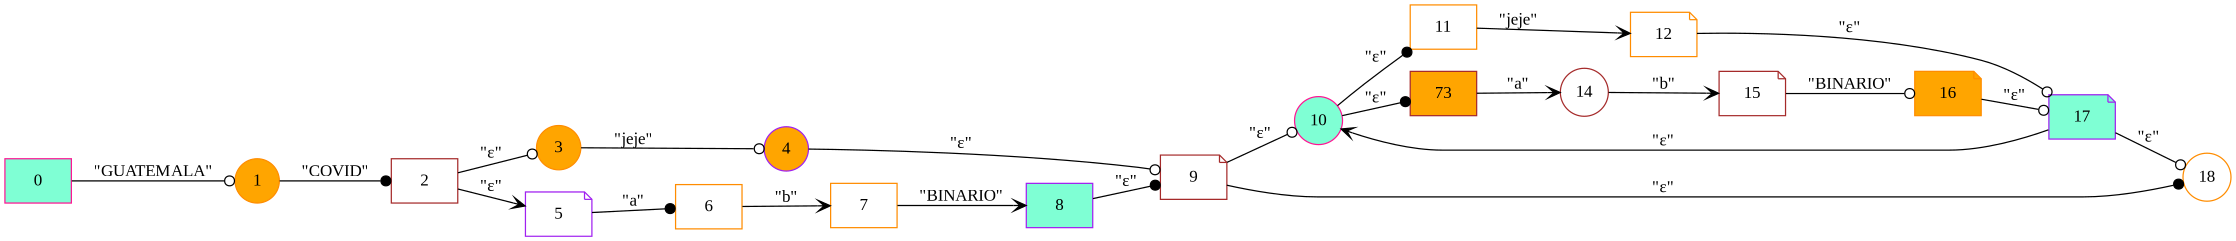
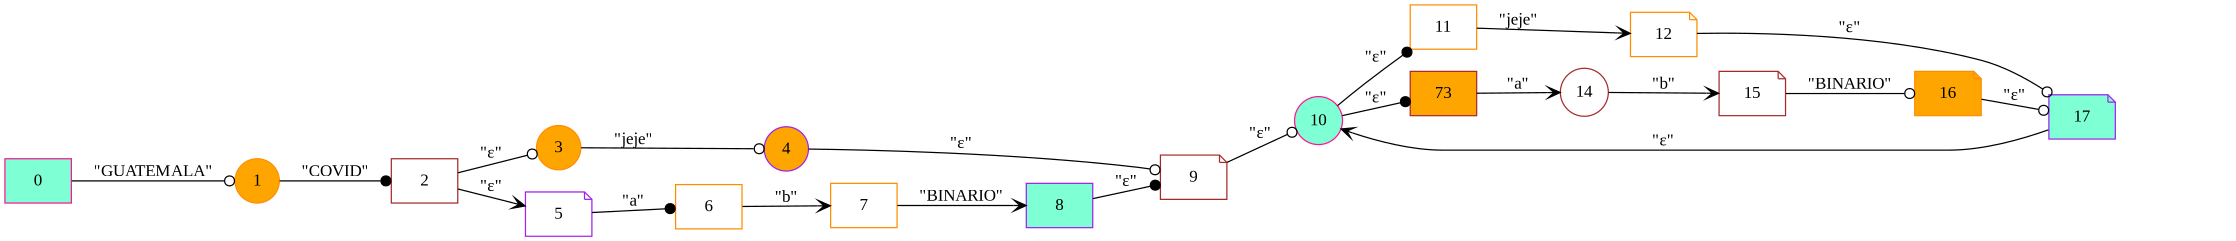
node "18": removed
